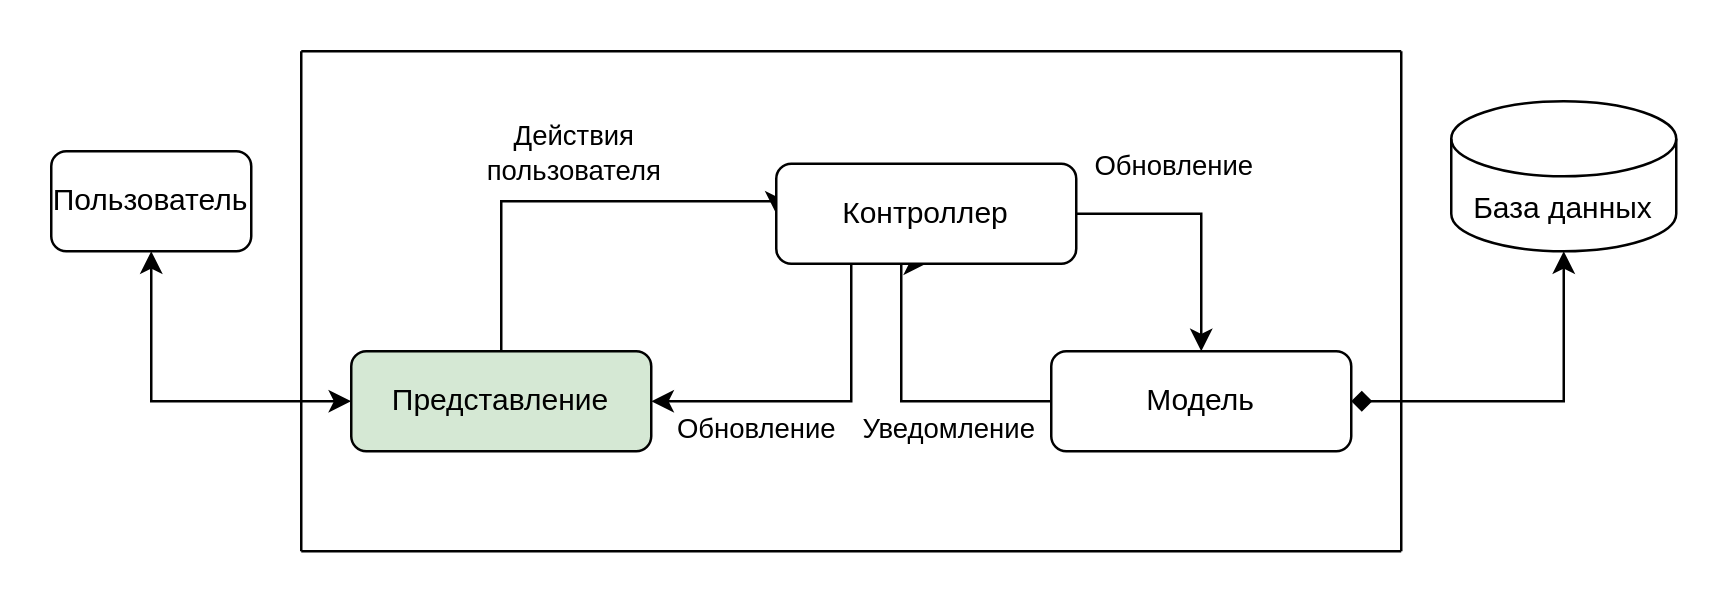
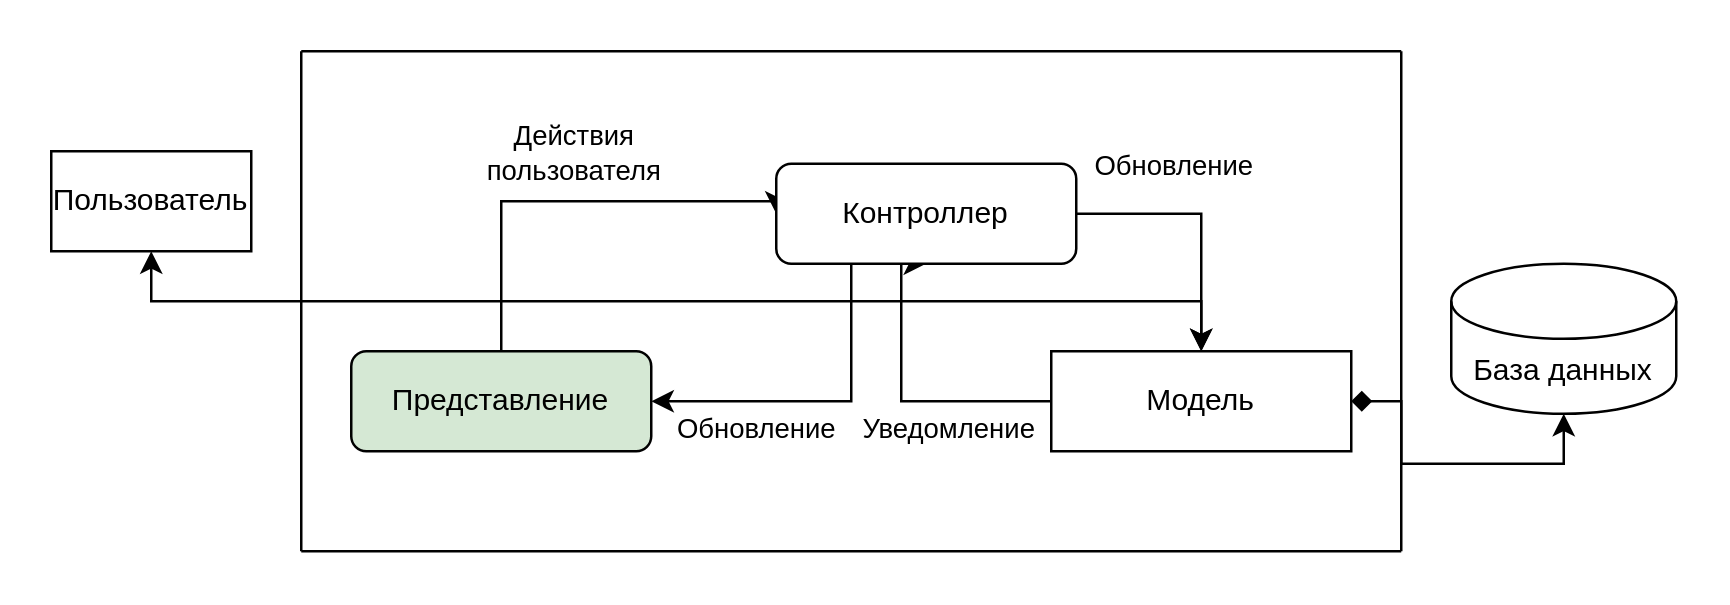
node "База данных": moved (1564, 176) -> (1564, 339)
node "Пользователь": shape rounded rectangle -> rectangle
edge "Пользователь" -- "Представление": now "Пользователь" -- "Модель"
node "Модель": shape rounded rectangle -> rectangle
